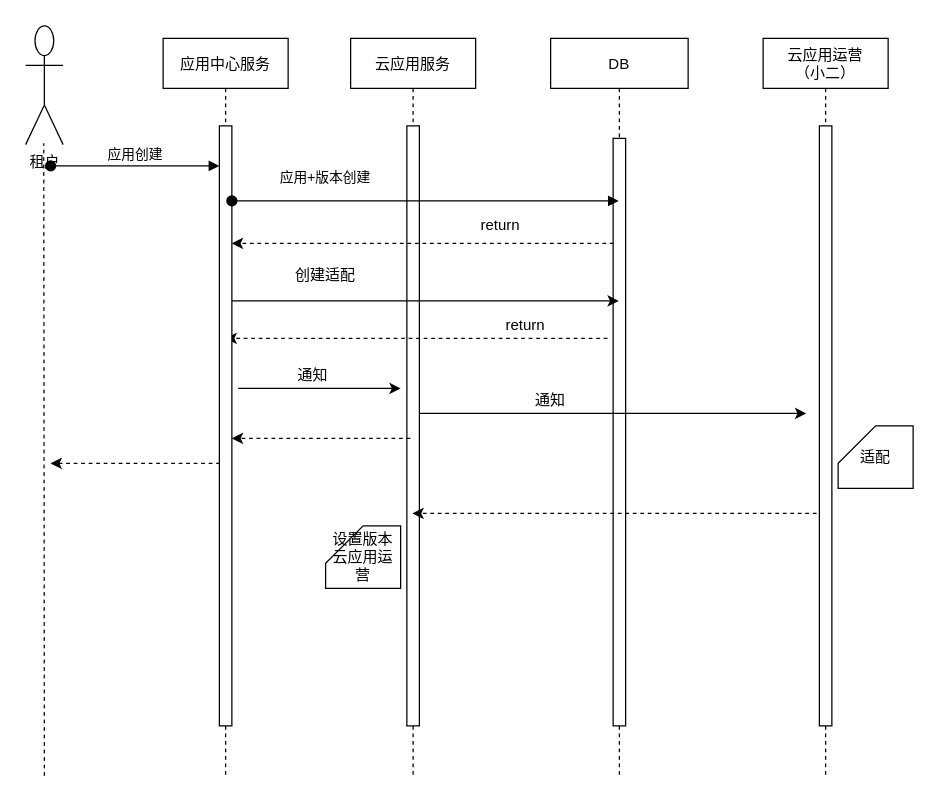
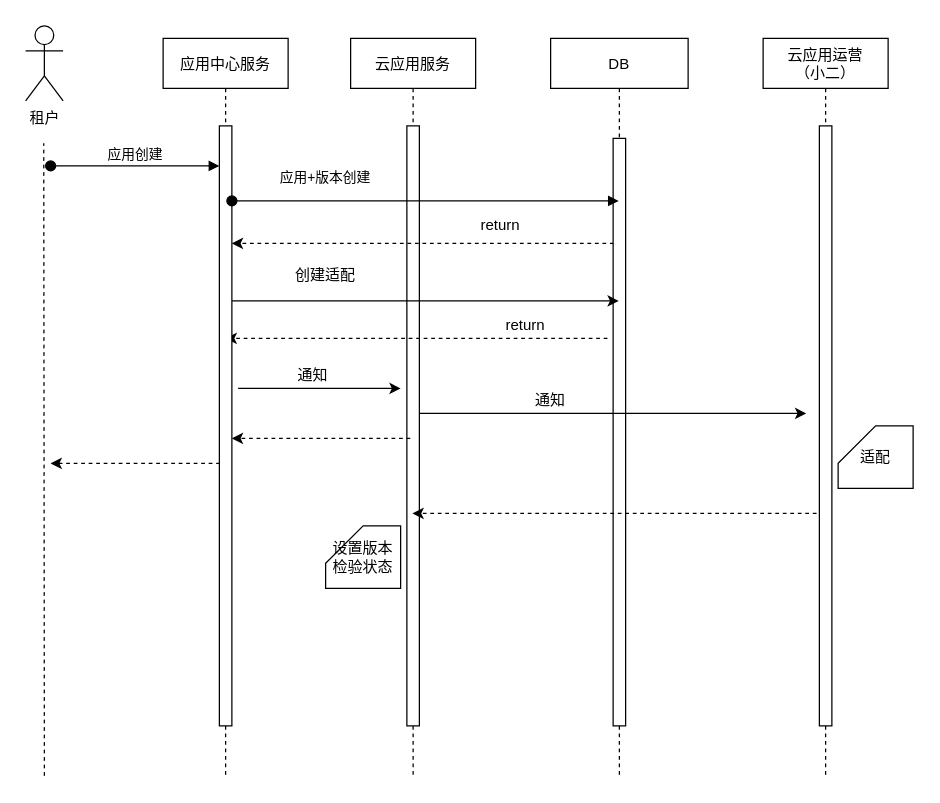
node "租户": size 38x119 -> 38x75
node "设置版本 云应用运营": label "设置版本 云应用运营" -> "设置版本 检验状态"
